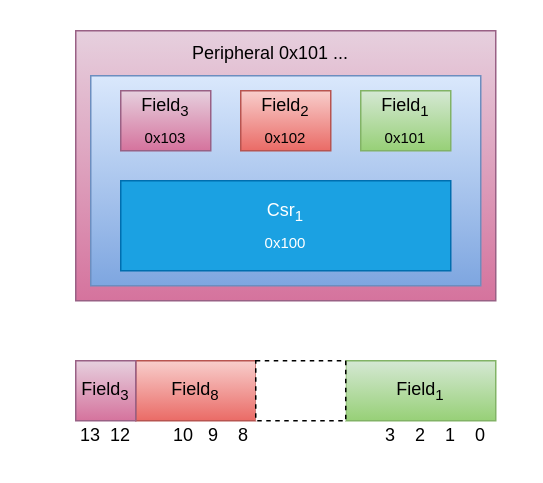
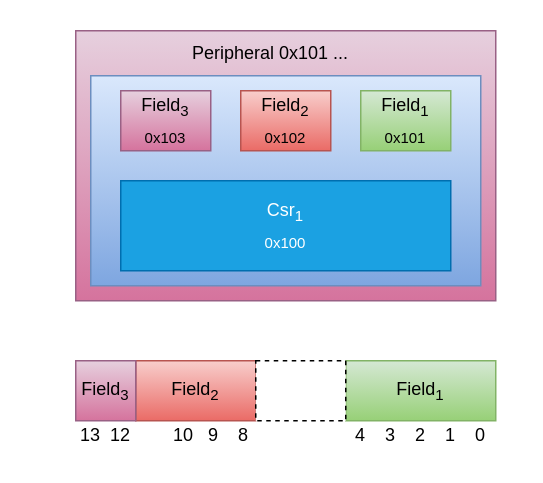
node "Field8": label "Field8" -> "Field2"
node "4": added
